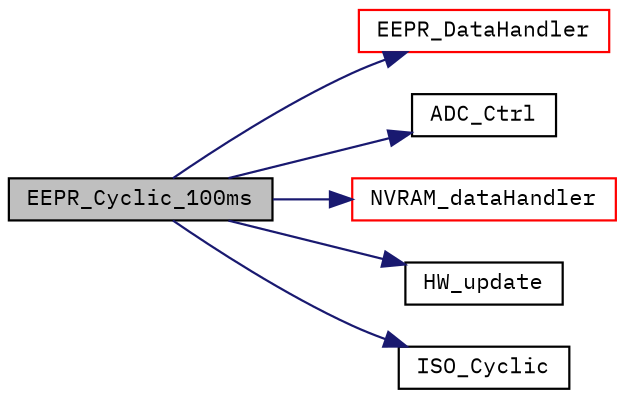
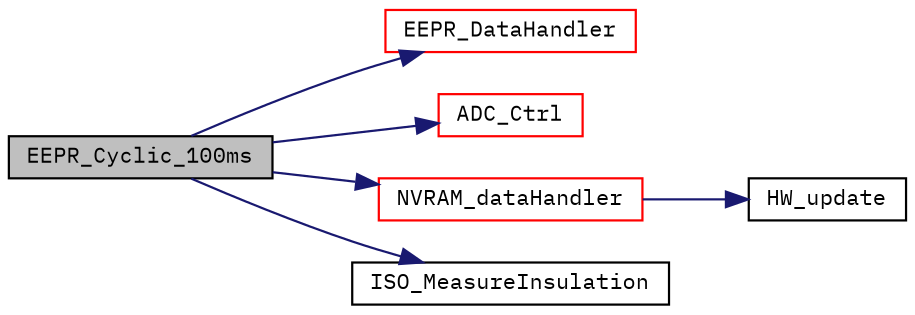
node "ADC_Ctrl": color black -> red
edge "EEPR_Cyclic_100ms" -> "HW_update": now "NVRAM_dataHandler" -> "HW_update"
node "ISO_Cyclic": label "ISO_Cyclic" -> "ISO_MeasureInsulation"
